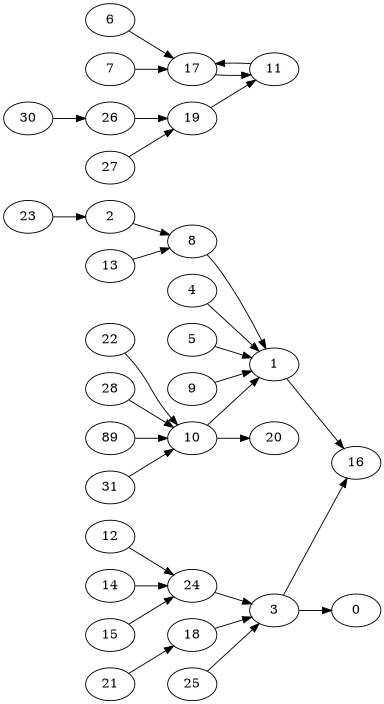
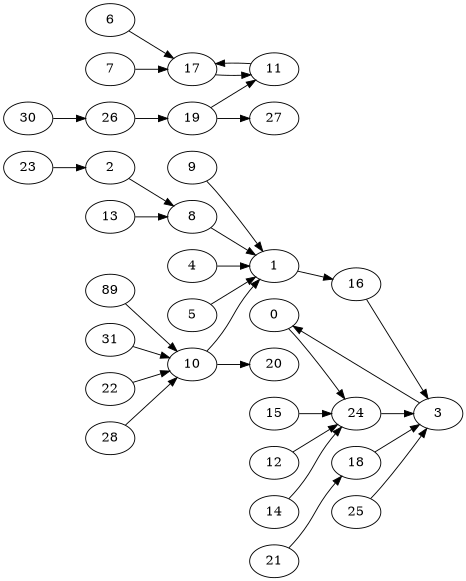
edge "27" -> "19": reversed
edge "0" -> "24": added
edge "3" -> "16": reversed
